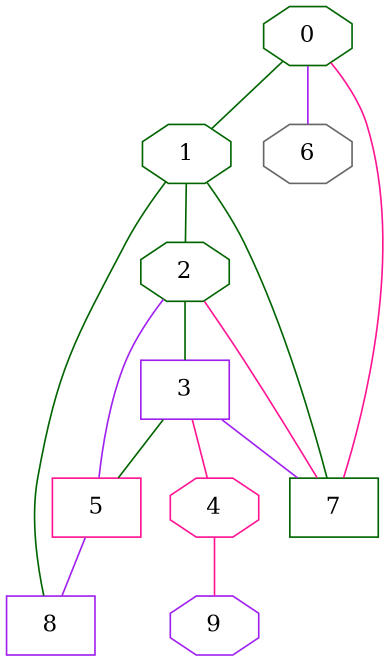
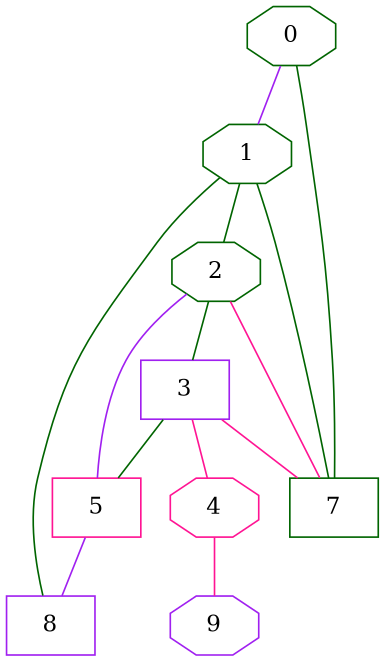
edge "0" -- "1": color darkgreen -> purple
node "6": removed
edge "0" -- "7": color deeppink -> darkgreen
edge "3" -- "7": color purple -> deeppink
